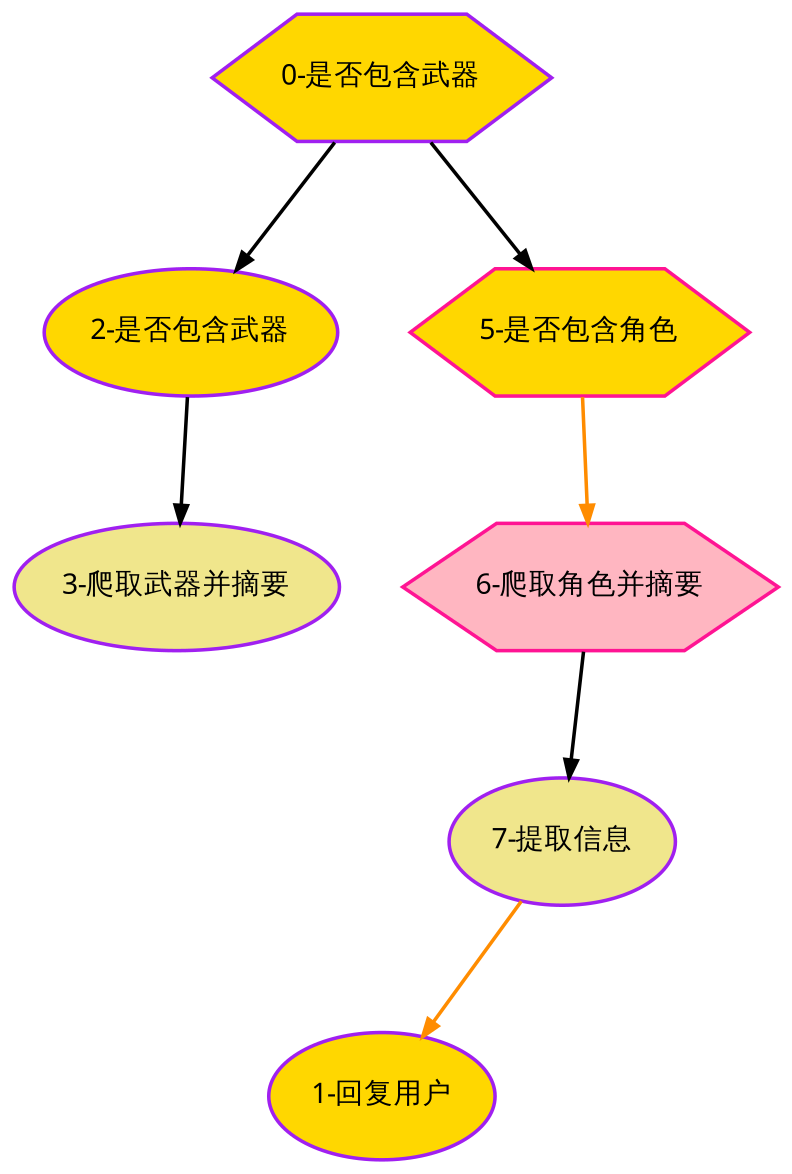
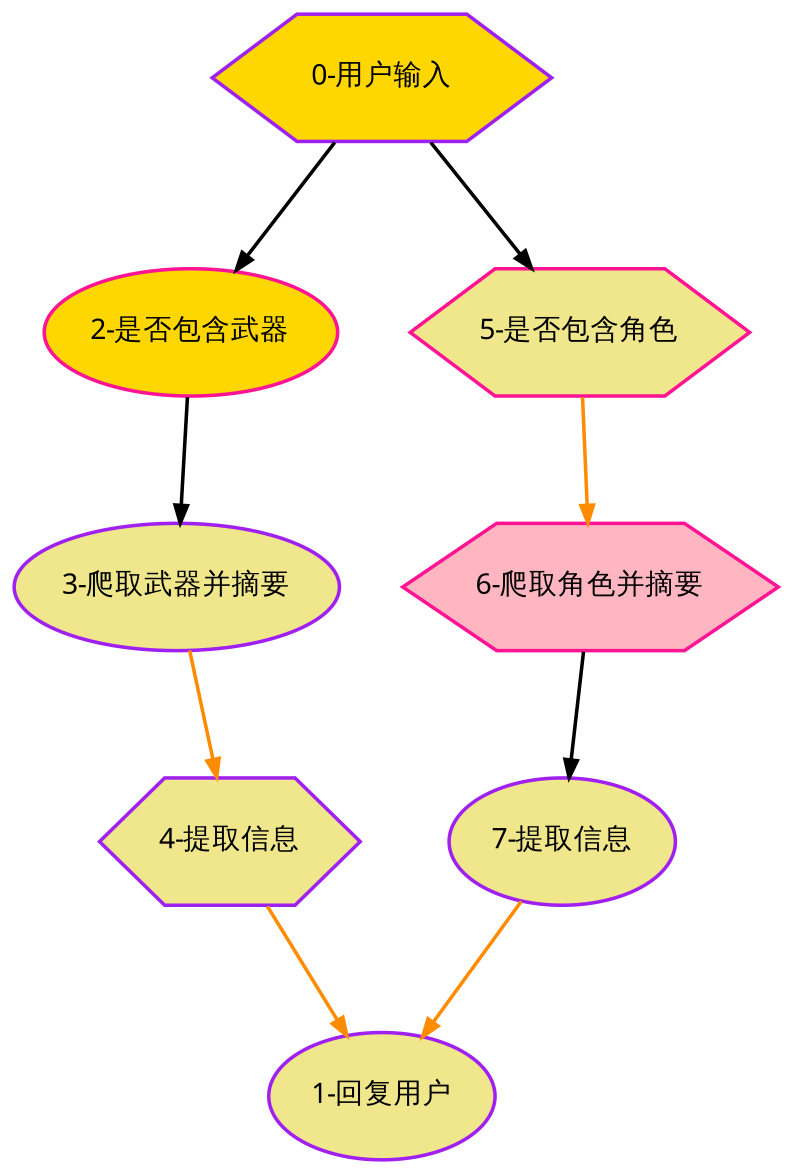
node "0-是否包含武器": label "0-是否包含武器" -> "0-用户输入"
node "2-是否包含武器": color purple -> deeppink
node "5-是否包含角色": fillcolor gold -> khaki
node "4-提取信息": added
node "1-回复用户": fillcolor gold -> khaki
